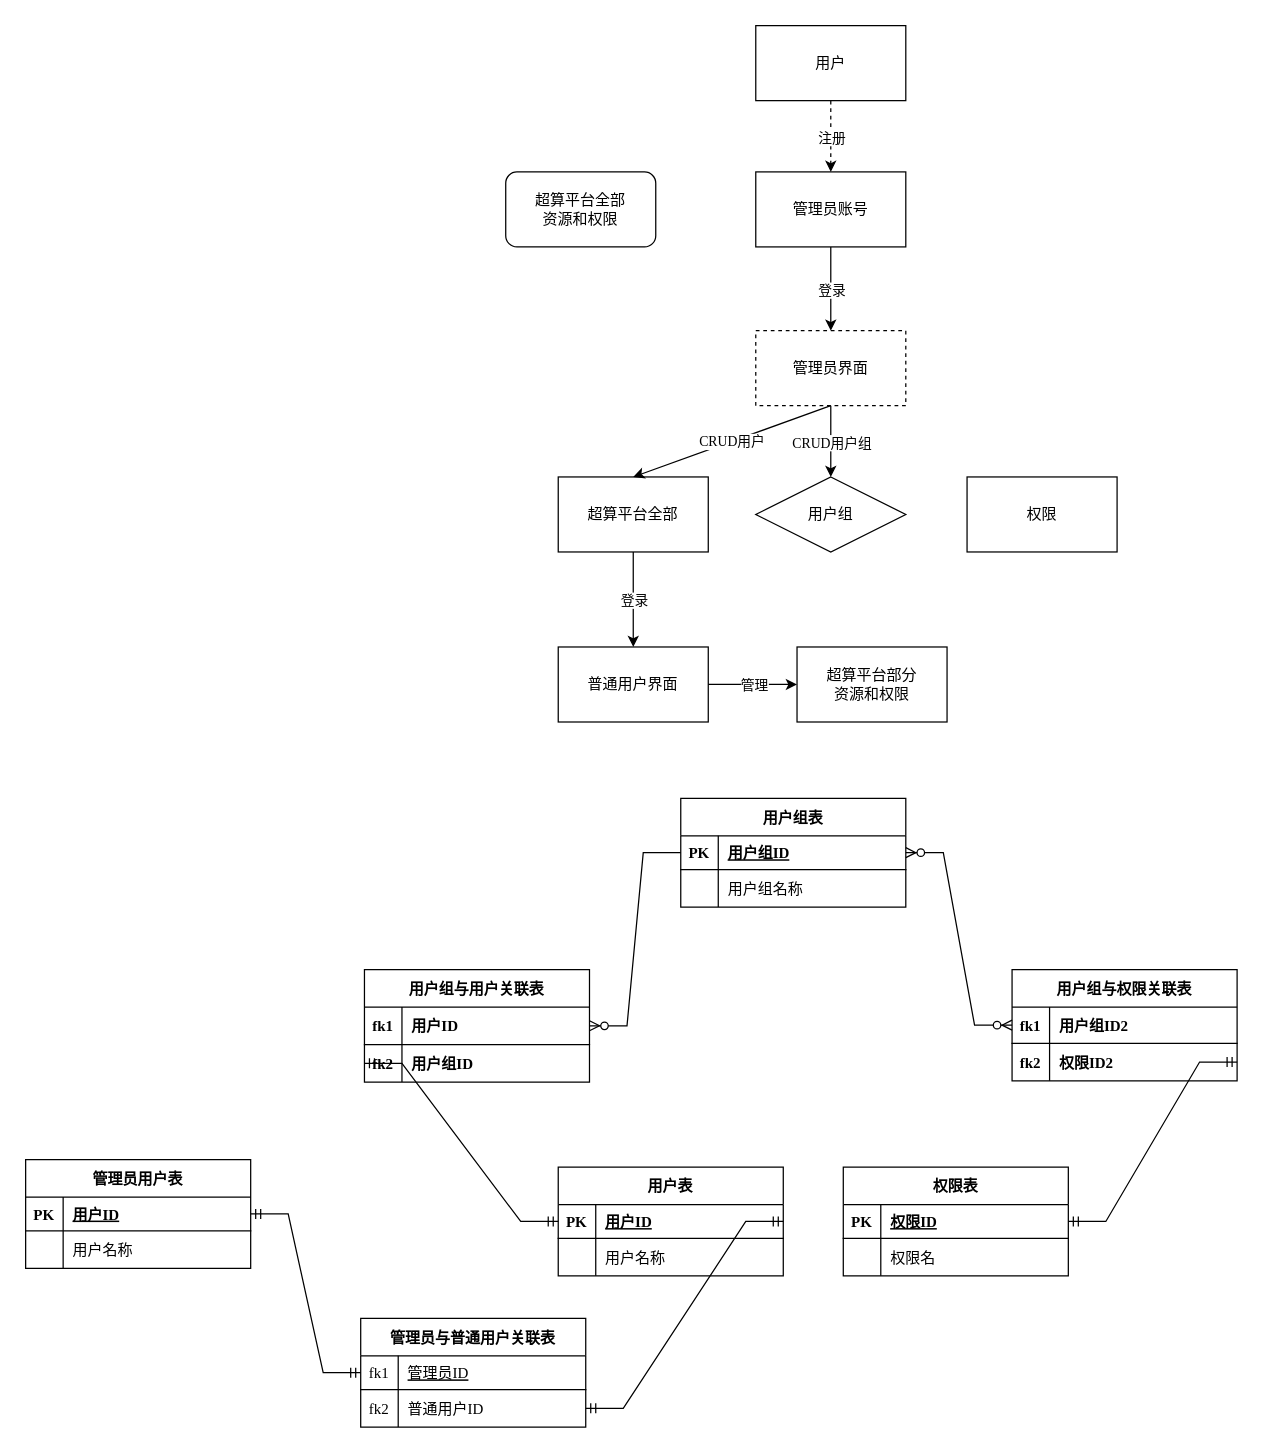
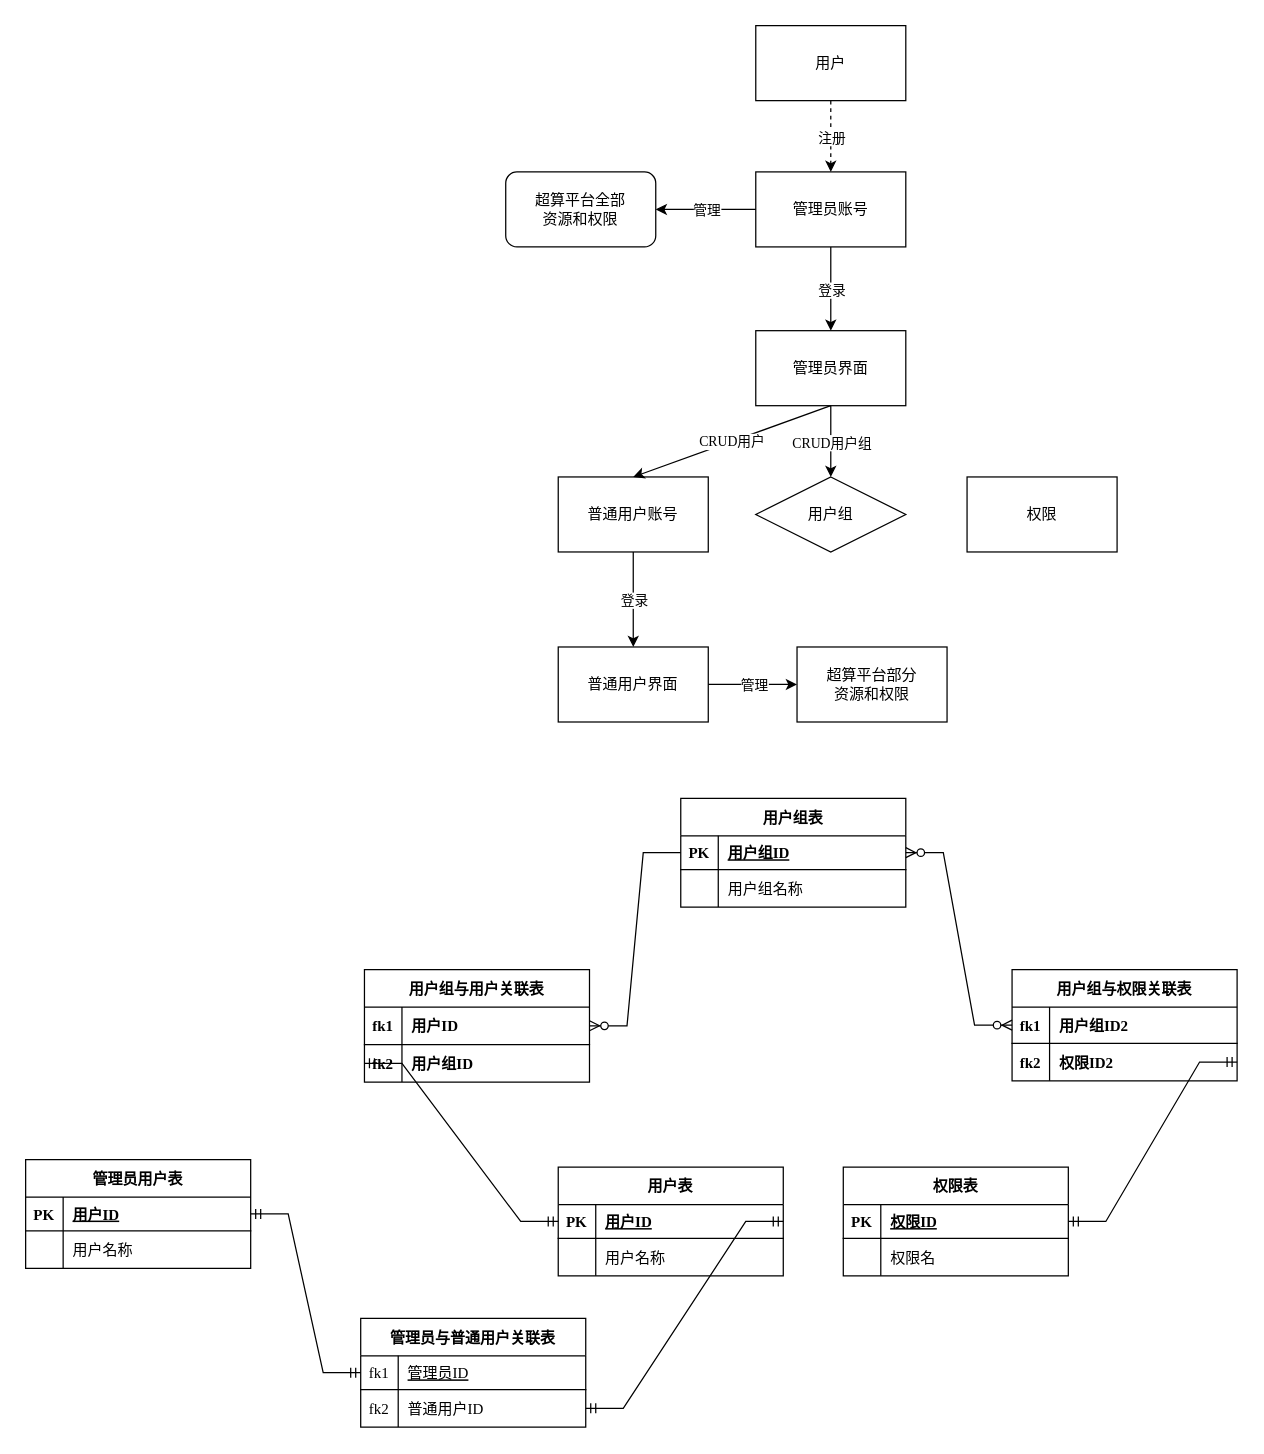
edge "管理员账号" -> "超算平台全部 资源和权限": added, label "管理"
node "管理员界面": style dashed -> solid
node "超算平台全部": label "超算平台全部" -> "普通用户账号"
